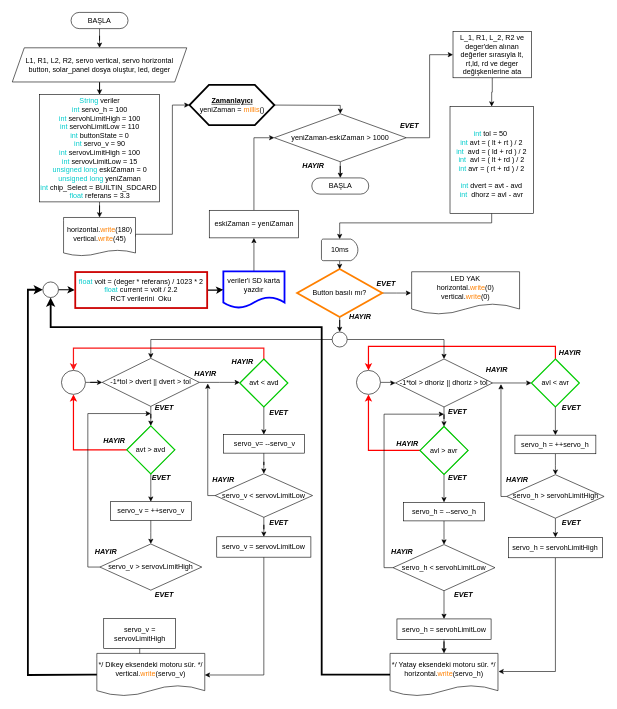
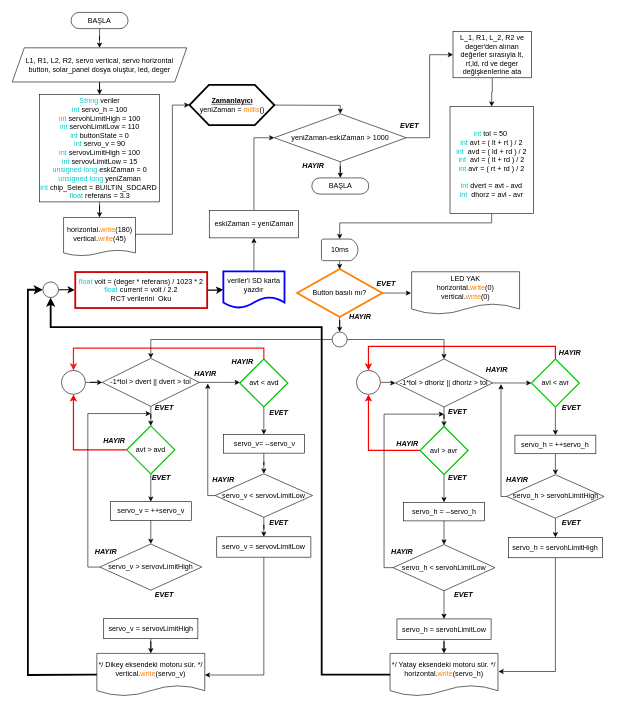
node "servo_v = servovLimitHigh": size 72x30 -> 94x20
